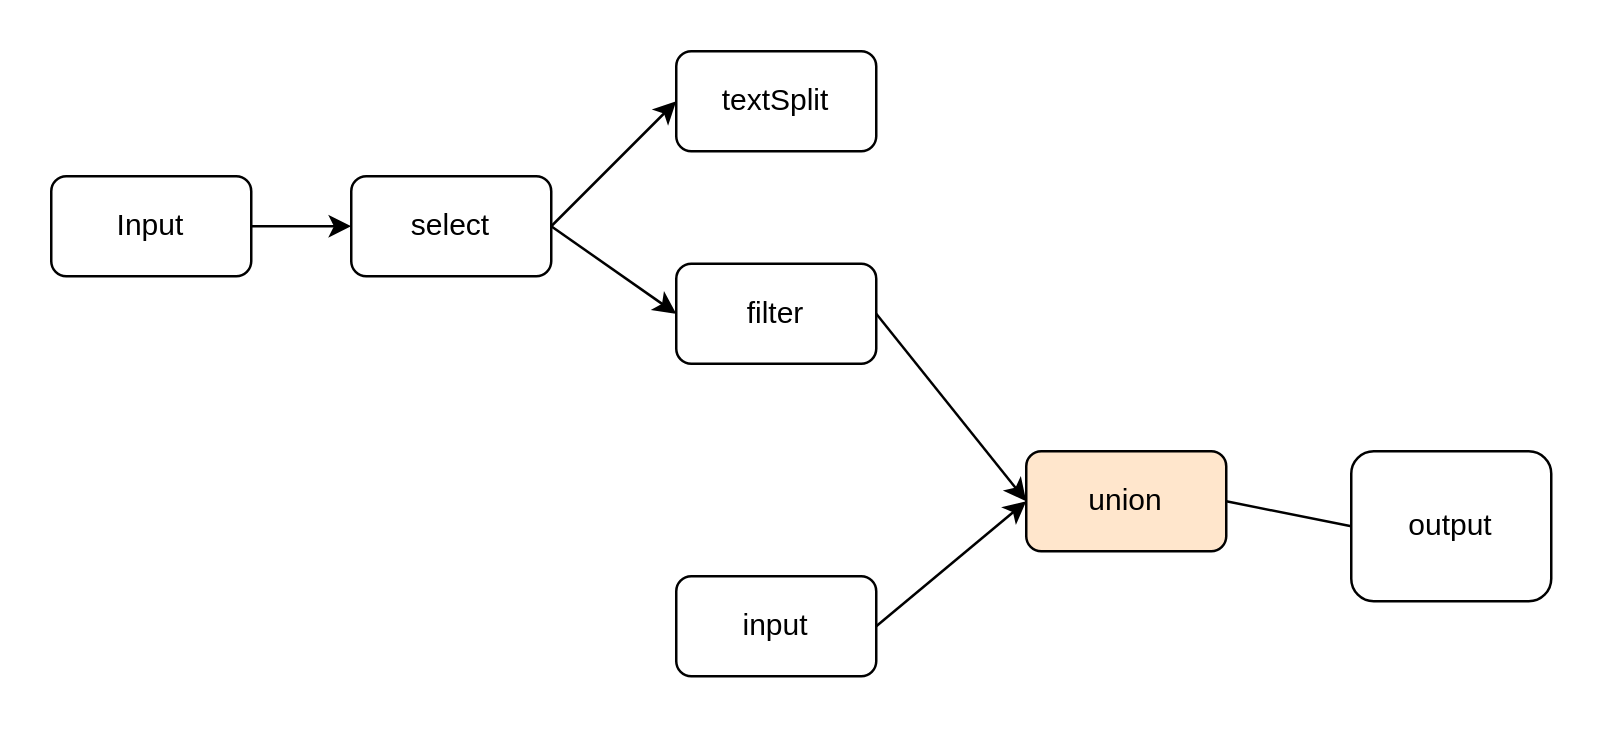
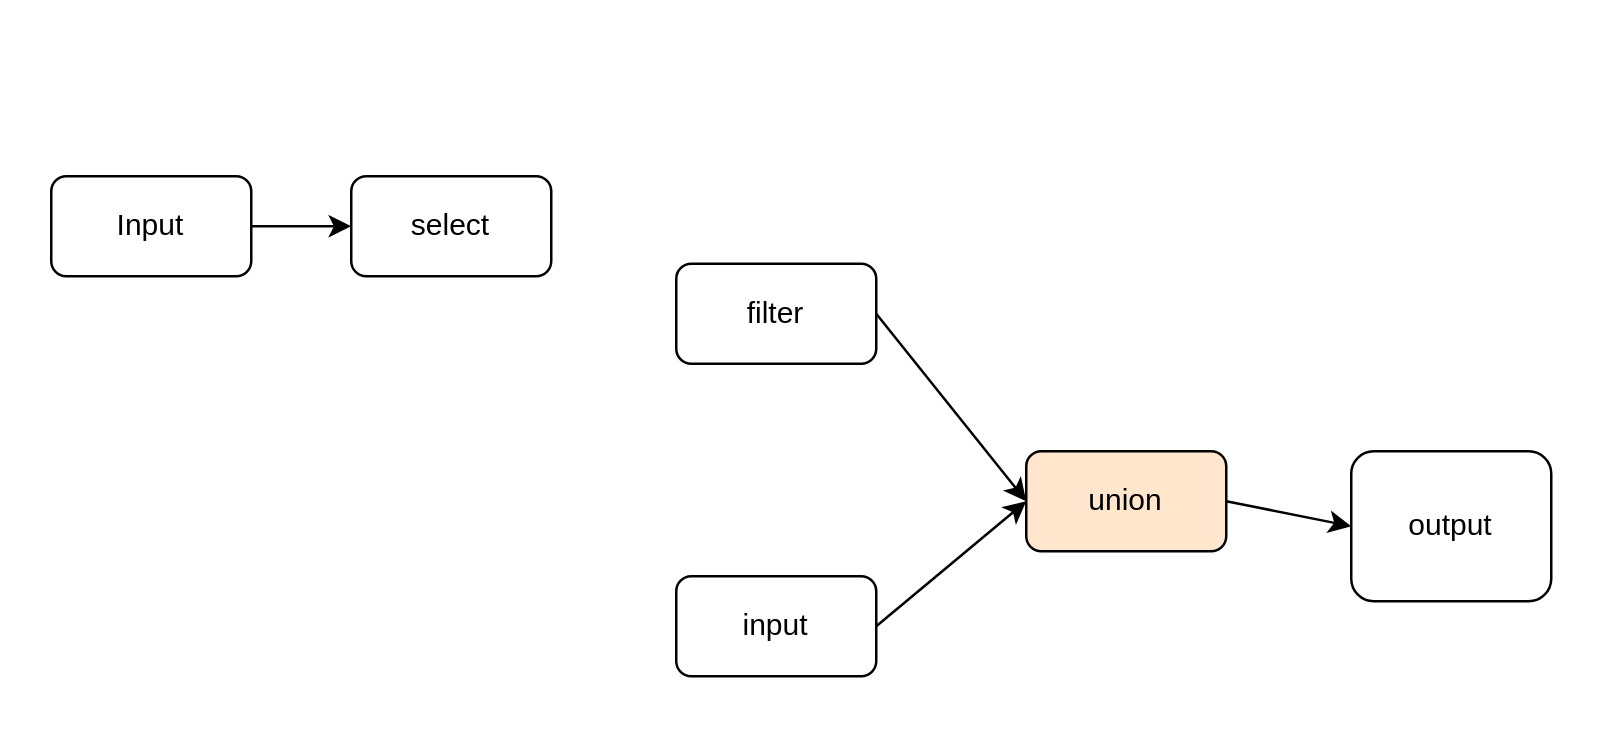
node "textSplit": removed
edge "select" -> "textSplit": removed
edge "select" -> "filter": removed
edge "union" -- "output": arrowhead none -> classic
